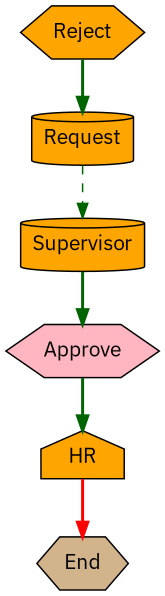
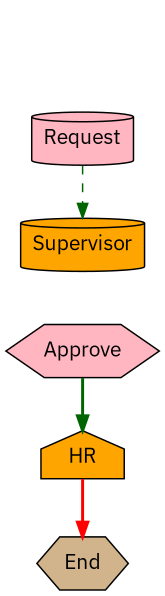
node "Reject": removed
node "Request": fillcolor orange -> lightpink
edge "Supervisor" -> "Approve": removed
